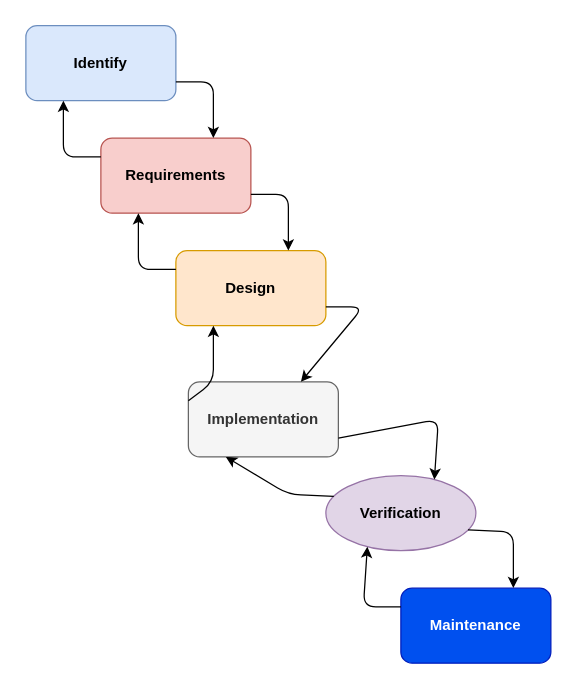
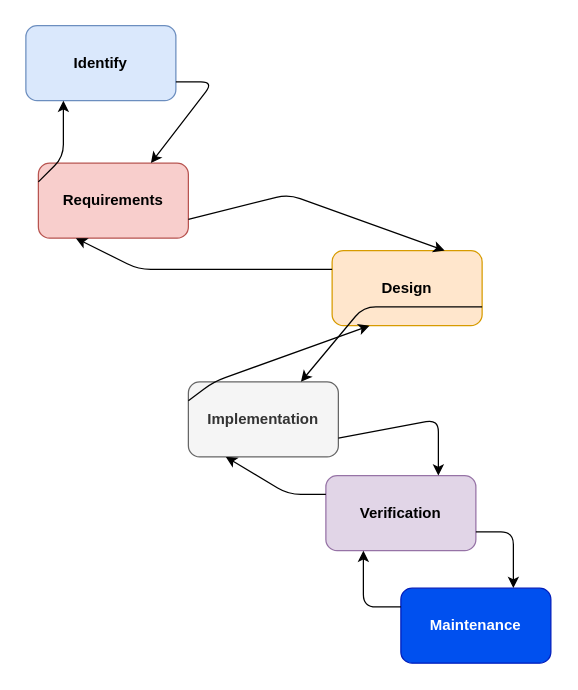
node "Requirements": moved (176, 176) -> (113, 201)
node "Design": moved (251, 288) -> (407, 288)
node "Verification": shape ellipse -> rounded rectangle
